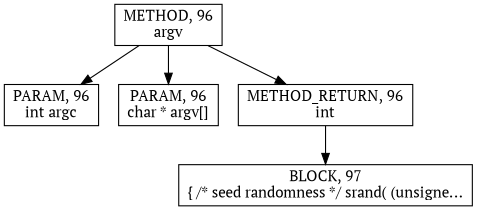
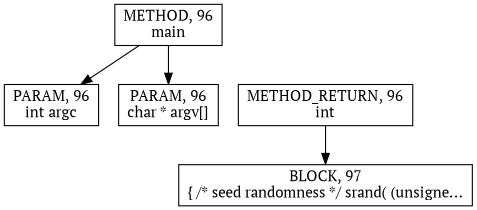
node "METHOD, 96": text "argv" -> "main"
edge "METHOD, 96" -> "METHOD_RETURN, 96": removed
